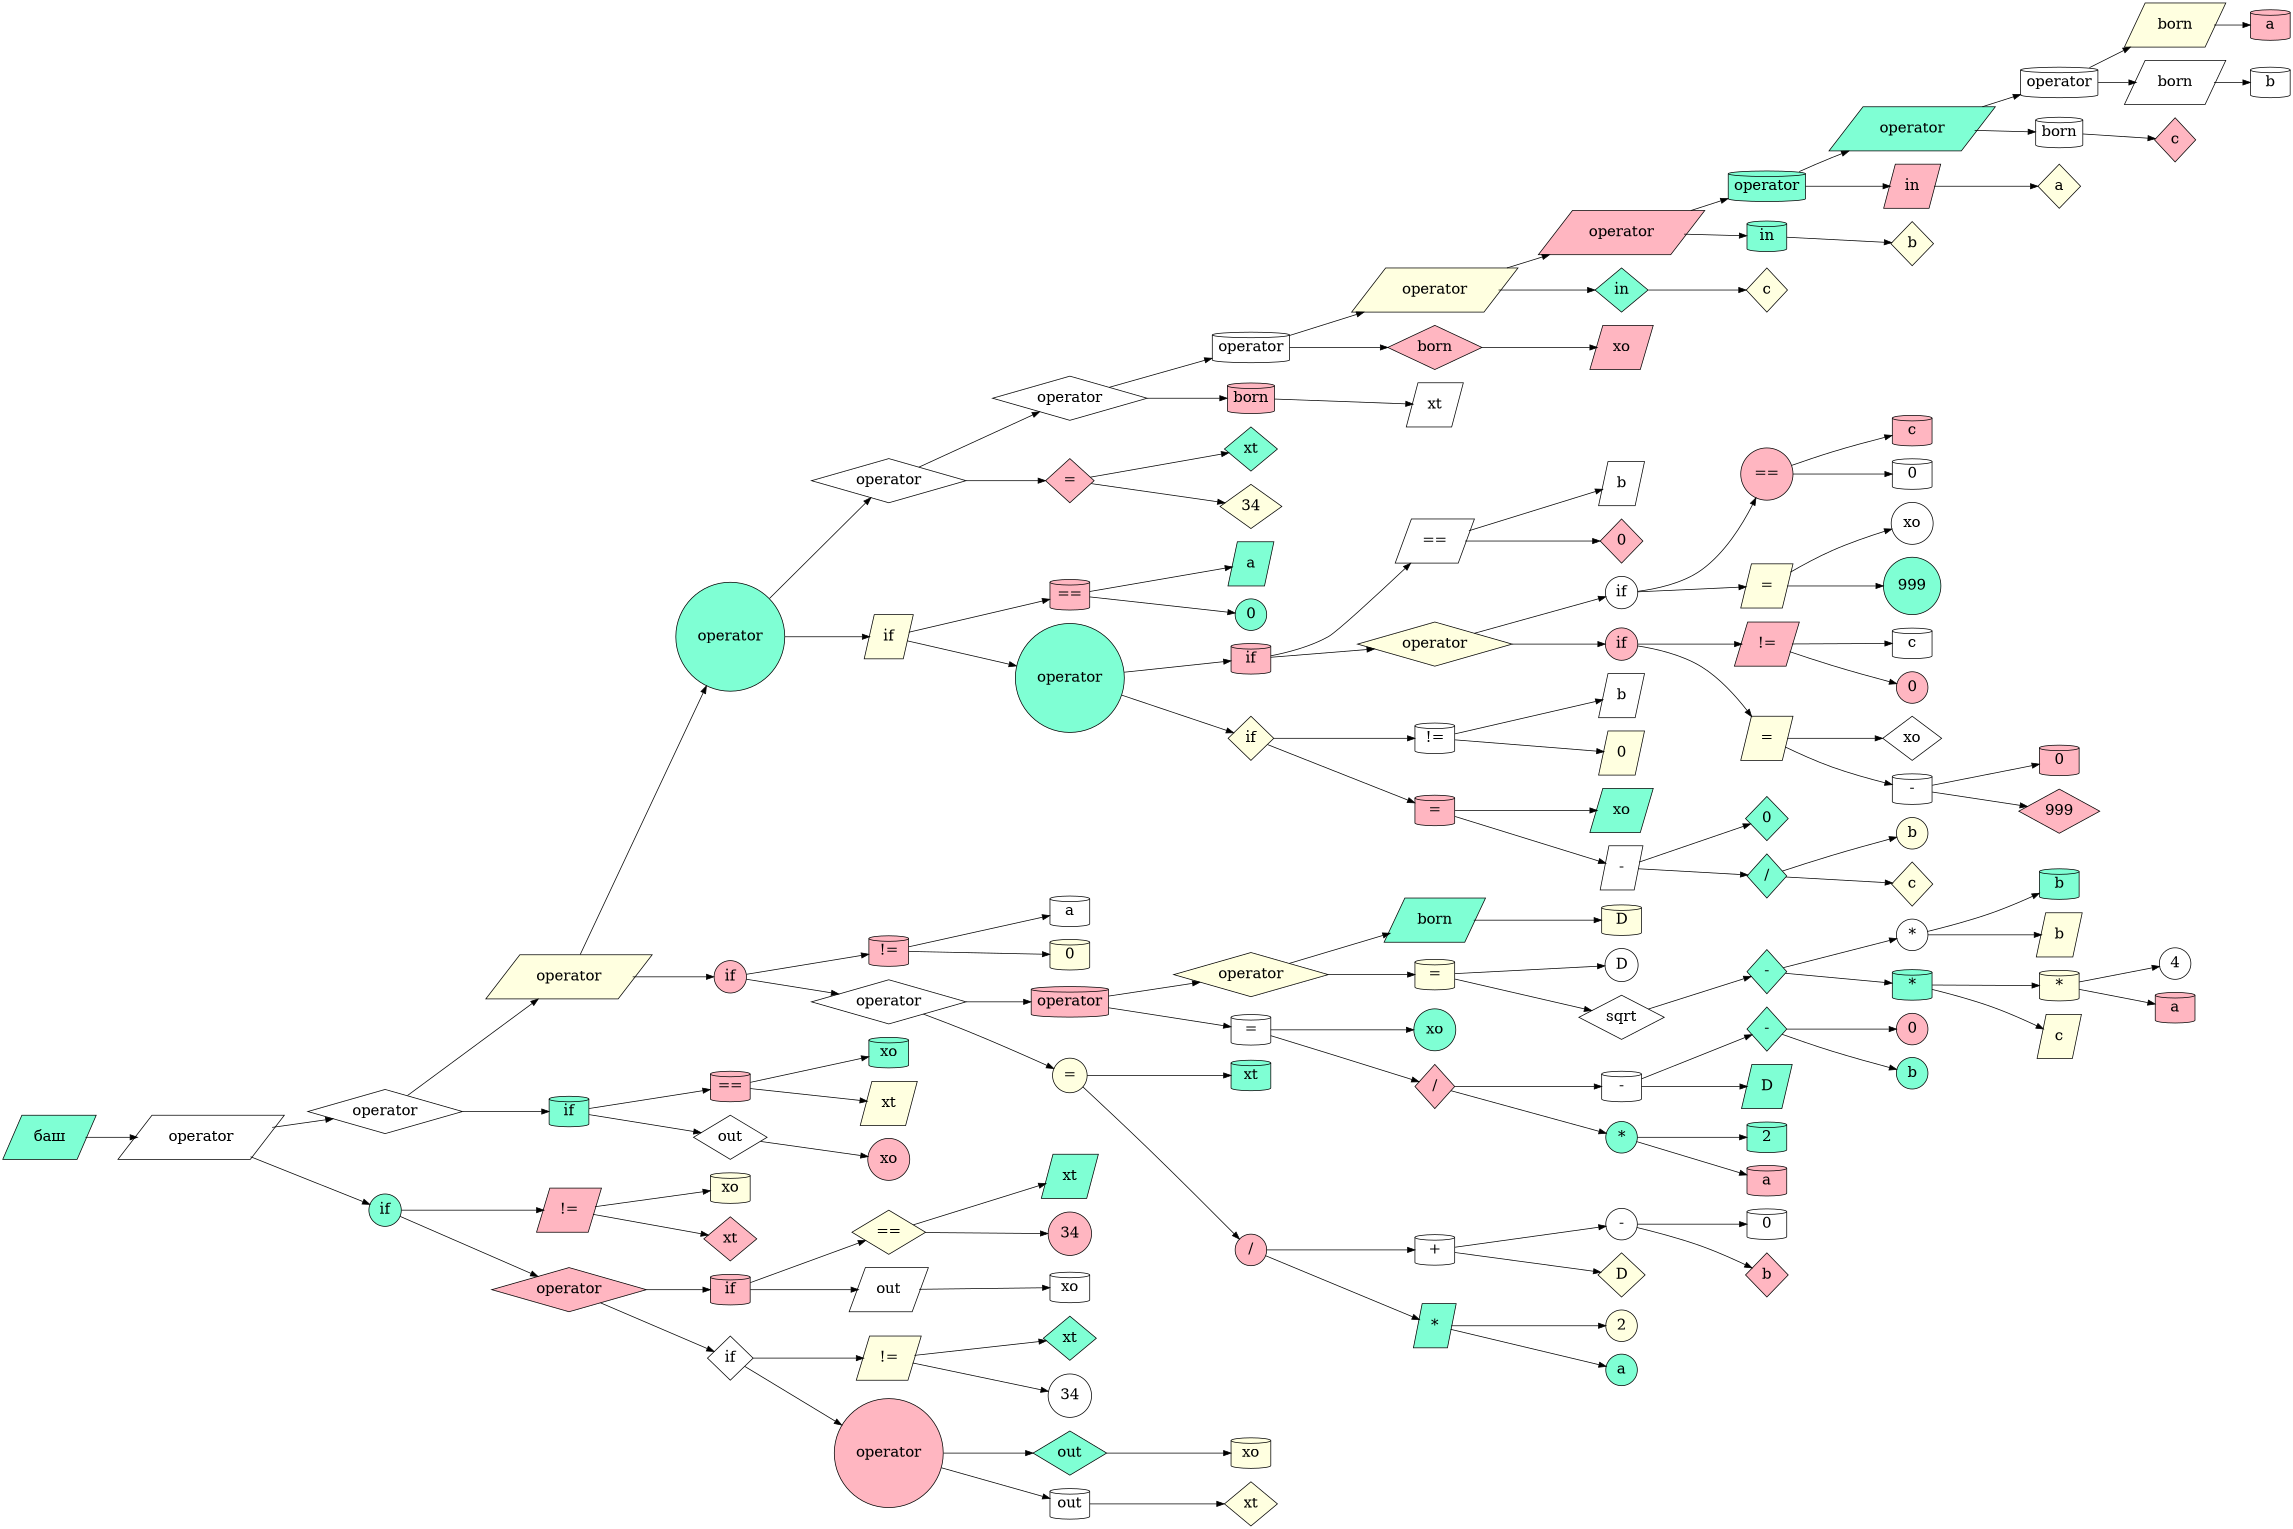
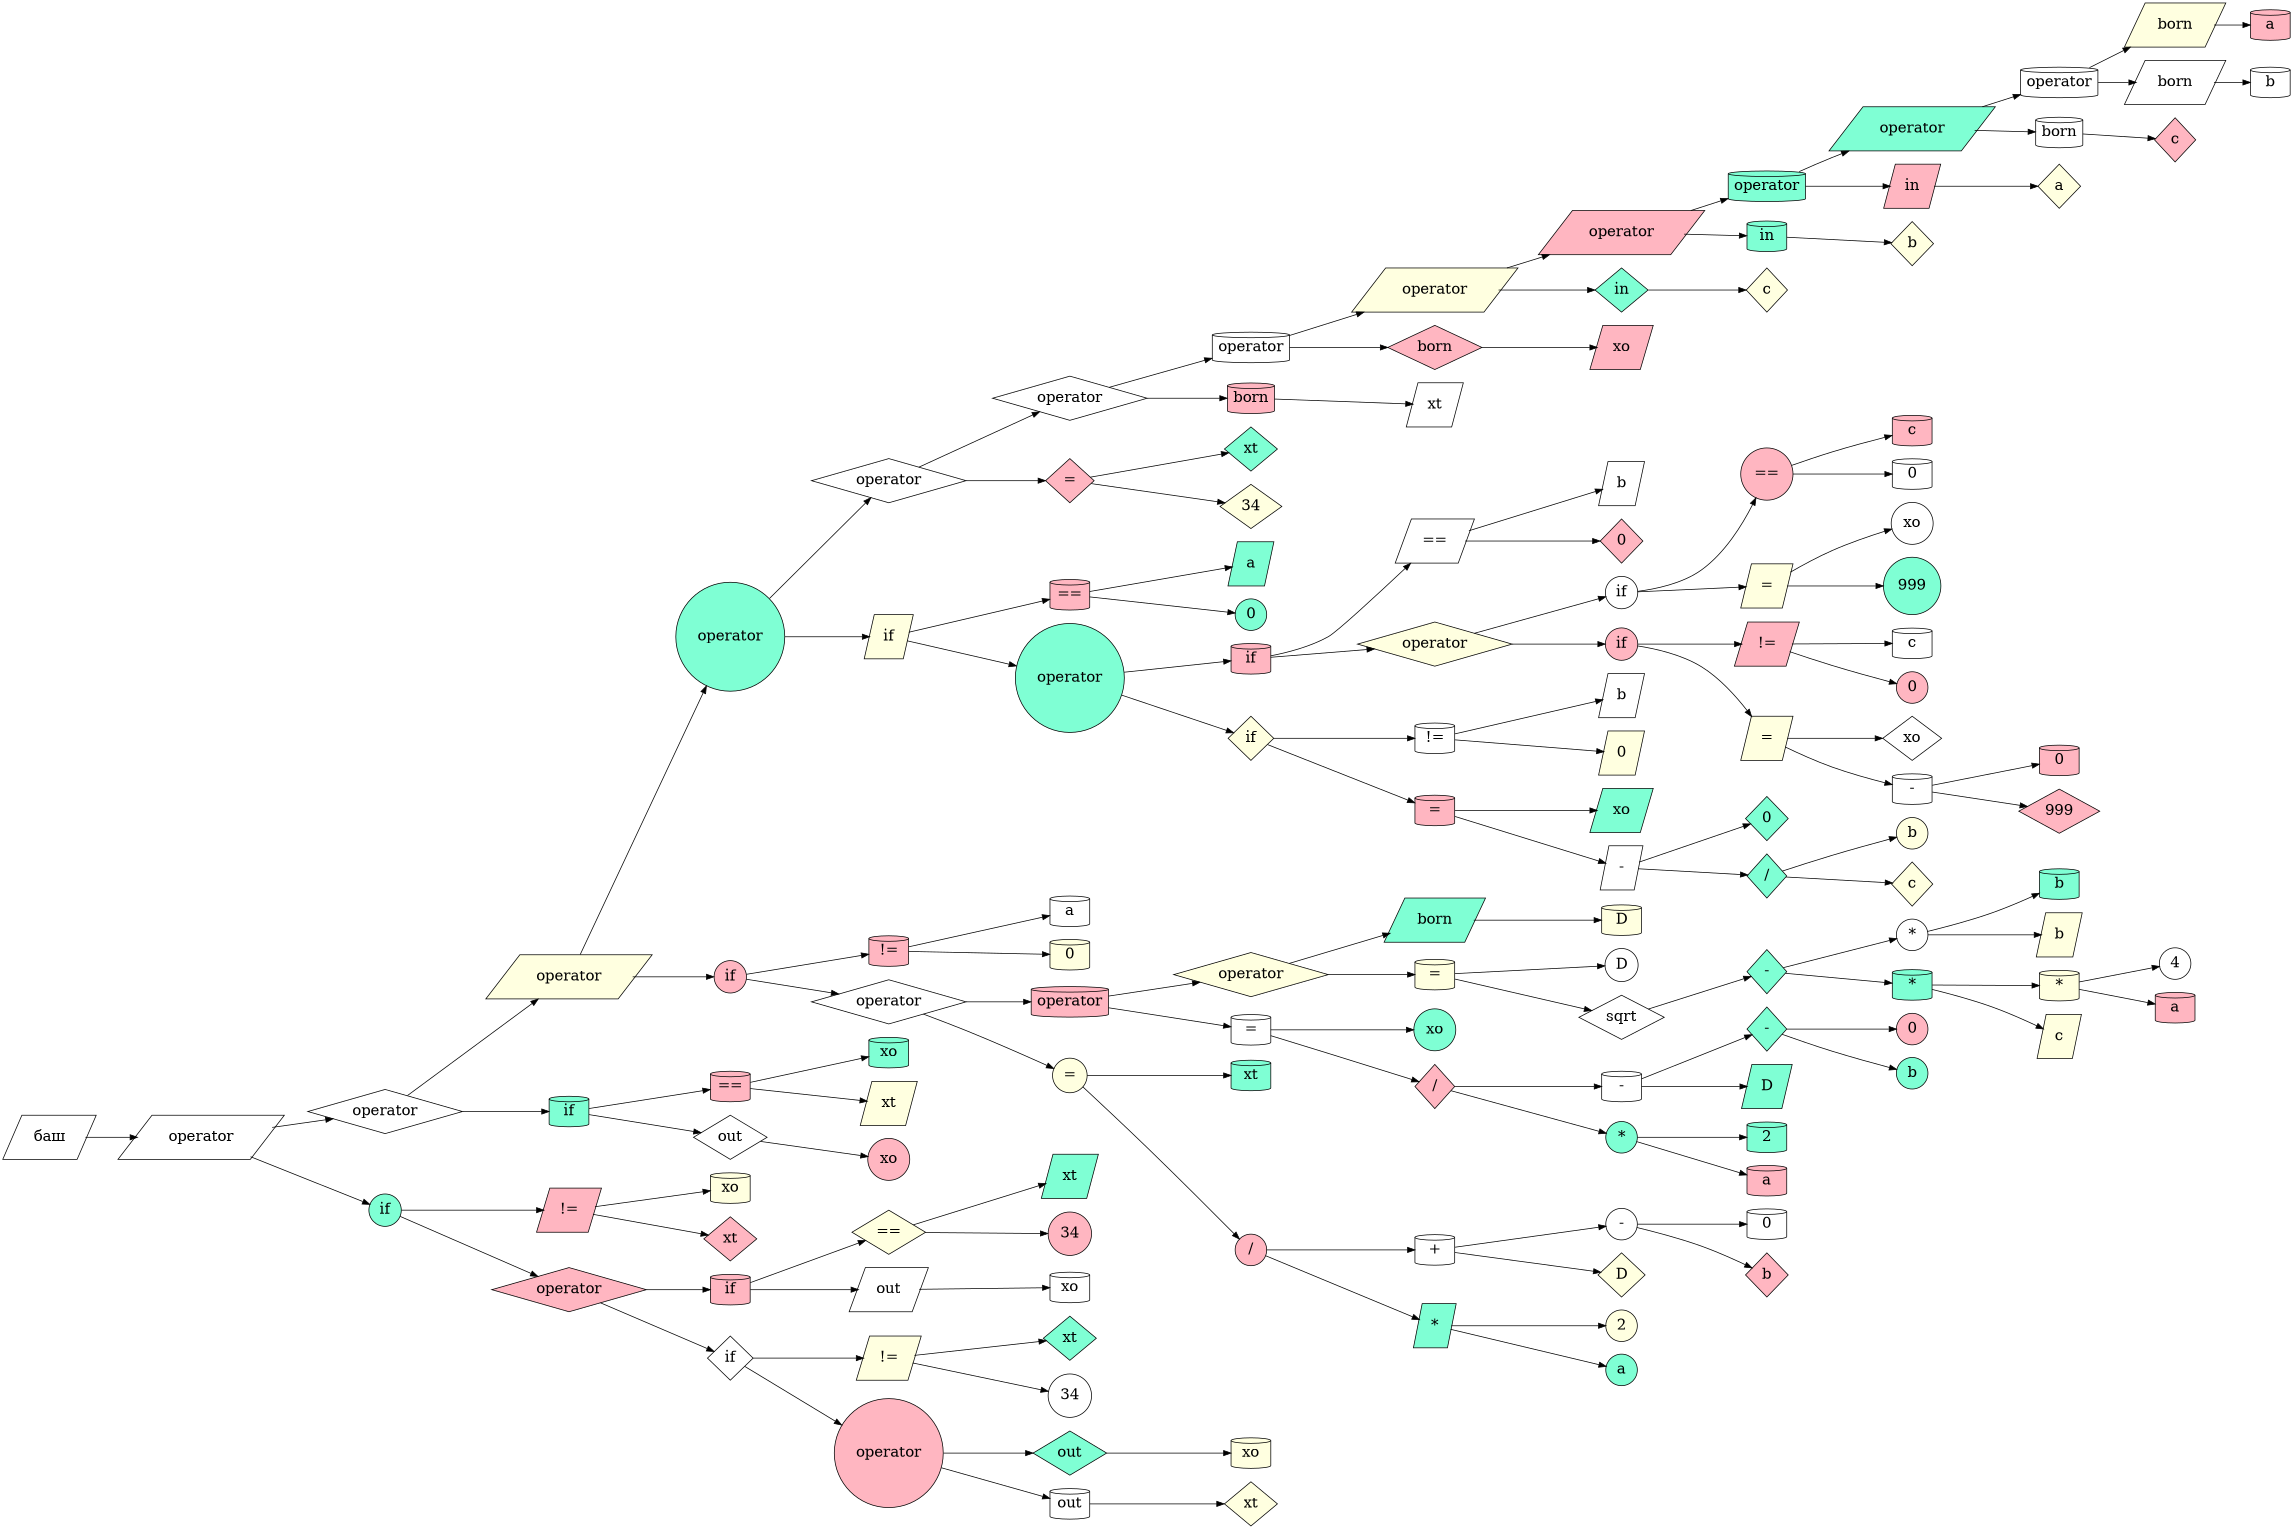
node "баш": fillcolor aquamarine -> white
